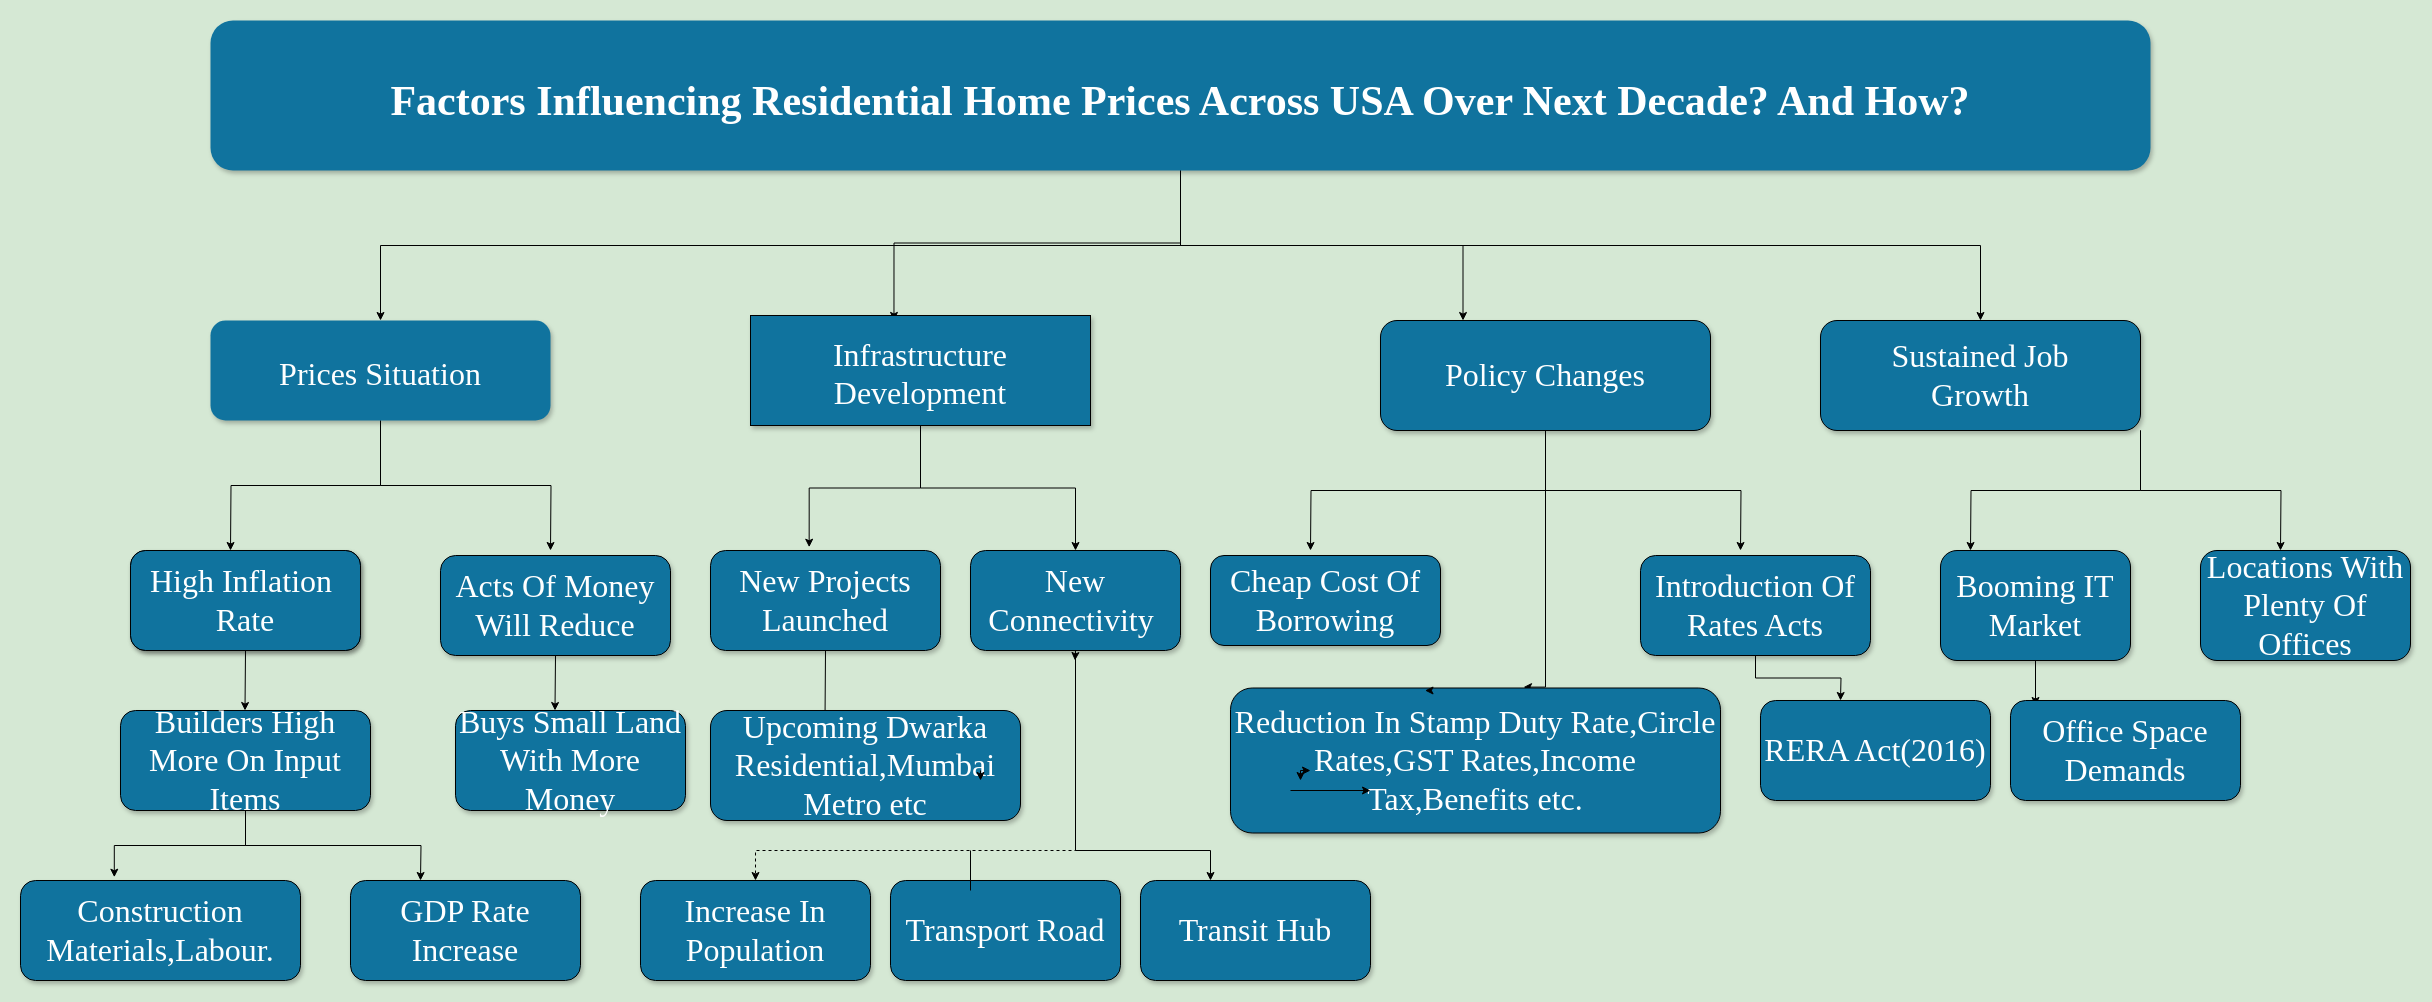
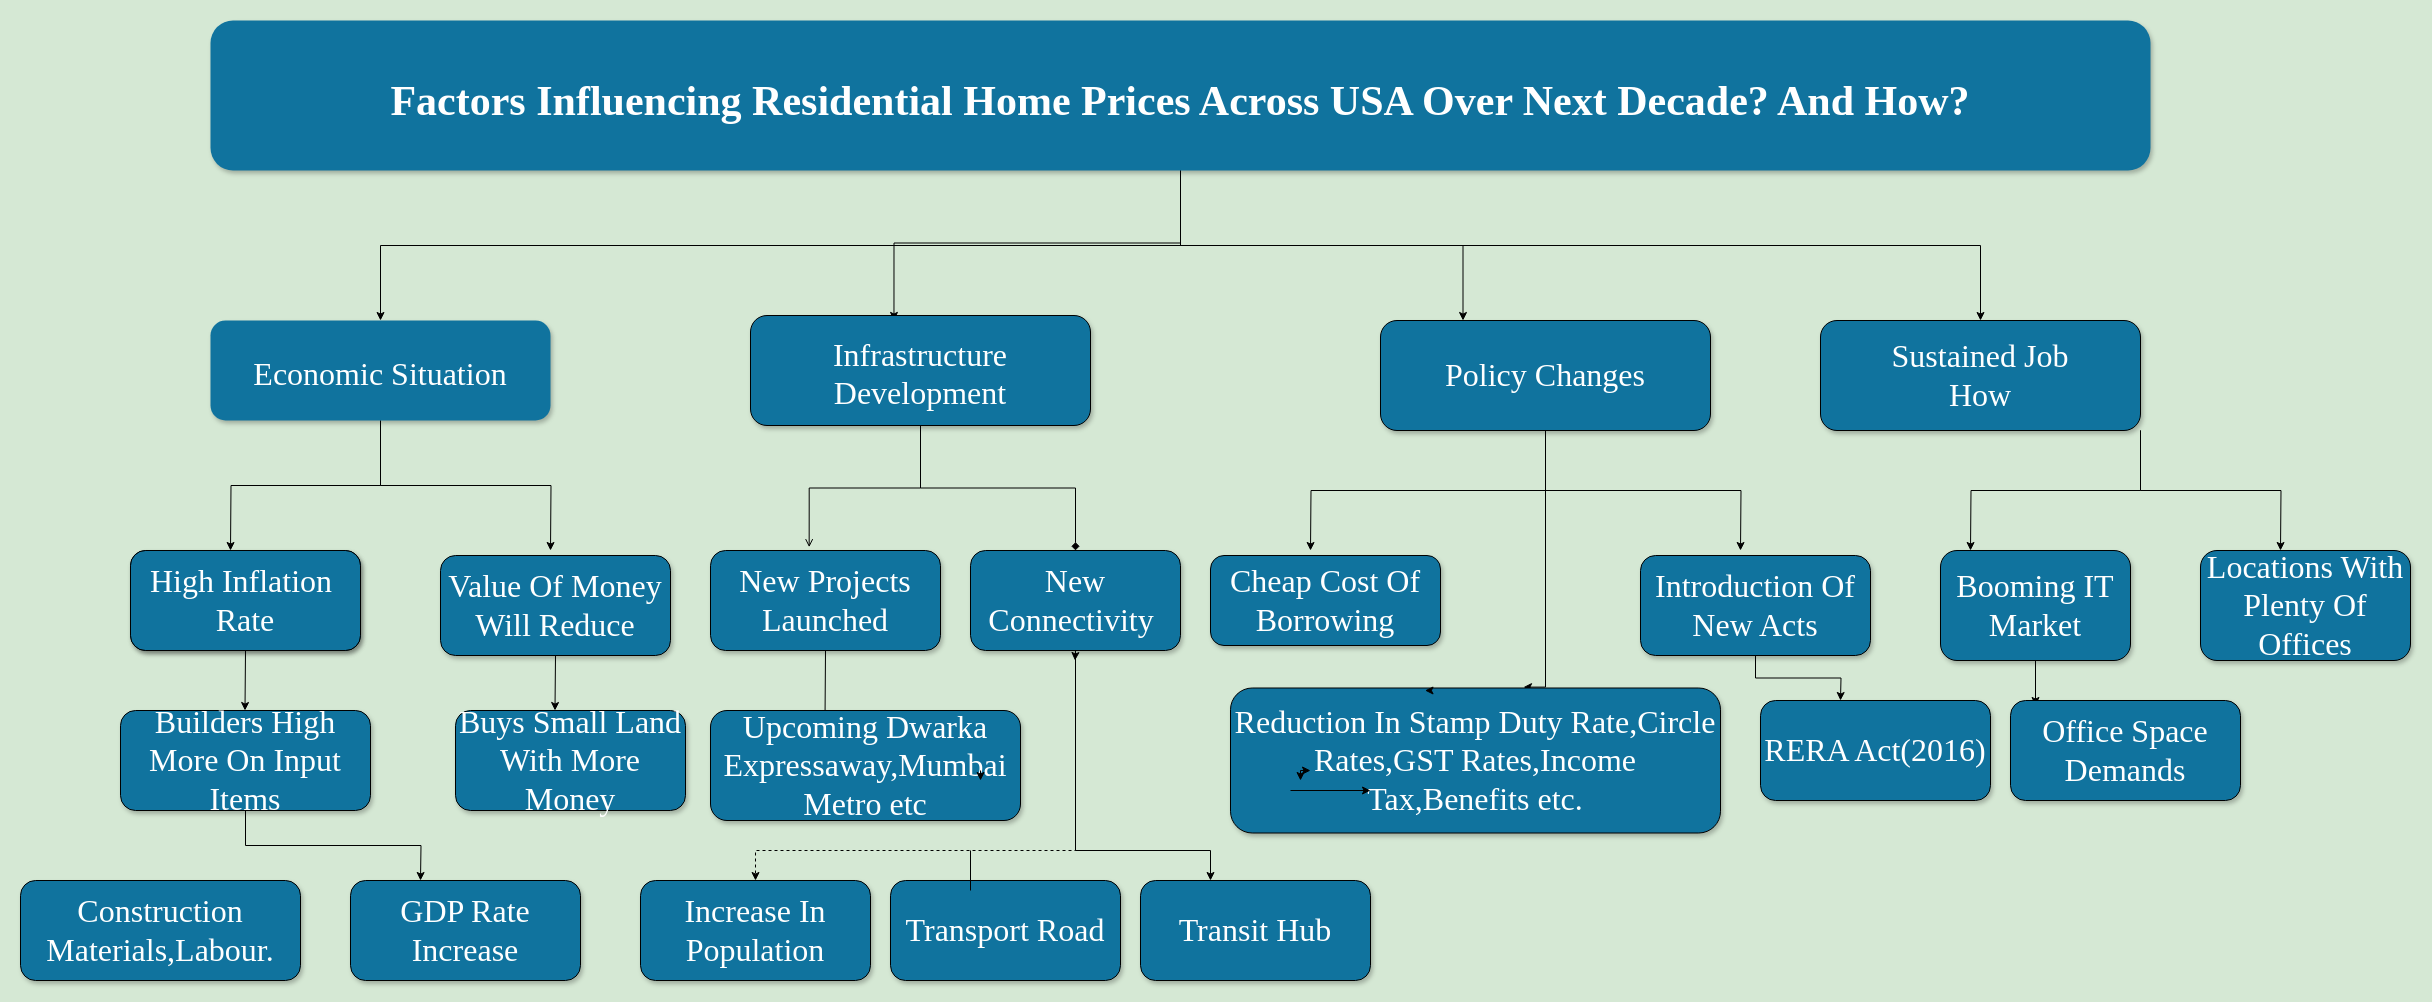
node "Infrastructure Development": shape rectangle -> rounded rectangle
node "Prices Situation": label "Prices Situation" -> "Economic Situation"
node "Sustained Job Growth": label "Sustained Job Growth" -> "Sustained Job How"
edge "Infrastructure Development" -> "New Projects Launched": arrowhead classic -> open
edge "Infrastructure Development" -> "New Connectivity": arrowhead classic -> diamond
node "Acts Of Money Will Reduce": label "Acts Of Money Will Reduce" -> "Value Of Money Will Reduce"
node "Introduction Of Rates Acts": label "Introduction Of Rates Acts" -> "Introduction Of New Acts"
node "Upcoming Dwarka Residential,Mumbai Metro etc": label "Upcoming Dwarka Residential,Mumbai Metro etc" -> "Upcoming Dwarka Expressaway,Mumbai Metro etc"
edge "Builders High More On Input Items" -> "Construction Materials,Labour.": removed
